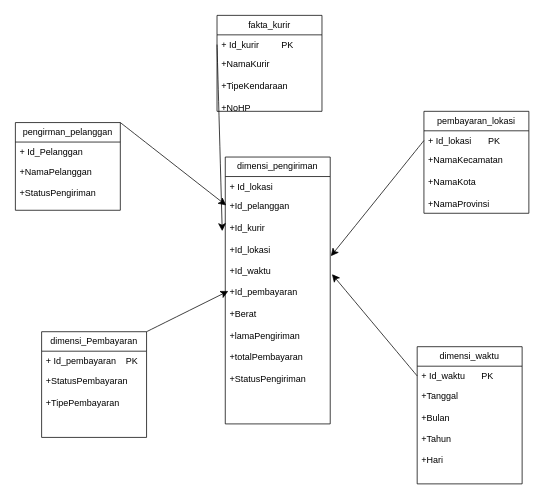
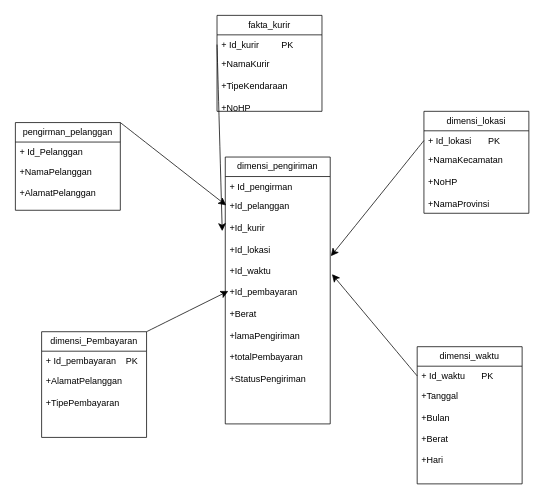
node "pembayaran_lokasi": label "pembayaran_lokasi" -> "dimensi_lokasi"
node "+NamaKecamatan +NamaKota +NamaProvinsi": label "+NamaKecamatan +NamaKota +NamaProvinsi" -> "+NamaKecamatan +NoHP +NamaProvinsi"
node "+NamaPelanggan +StatusPengiriman": label "+NamaPelanggan +StatusPengiriman" -> "+NamaPelanggan +AlamatPelanggan"
node "+ Id_lokasi": label "+ Id_lokasi" -> "+ Id_pengirman"
node "+StatusPembayaran +TipePembayaran": label "+StatusPembayaran +TipePembayaran" -> "+AlamatPelanggan +TipePembayaran"
node "+Tanggal +Bulan +Tahun +Hari": label "+Tanggal +Bulan +Tahun +Hari" -> "+Tanggal +Bulan +Berat +Hari"
